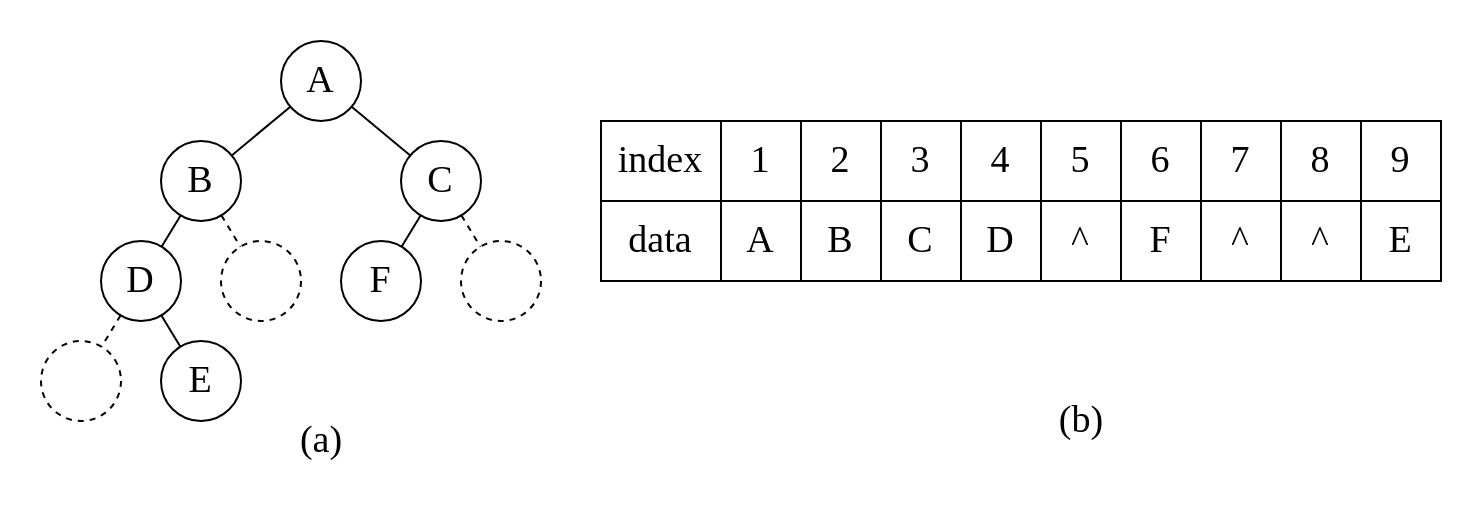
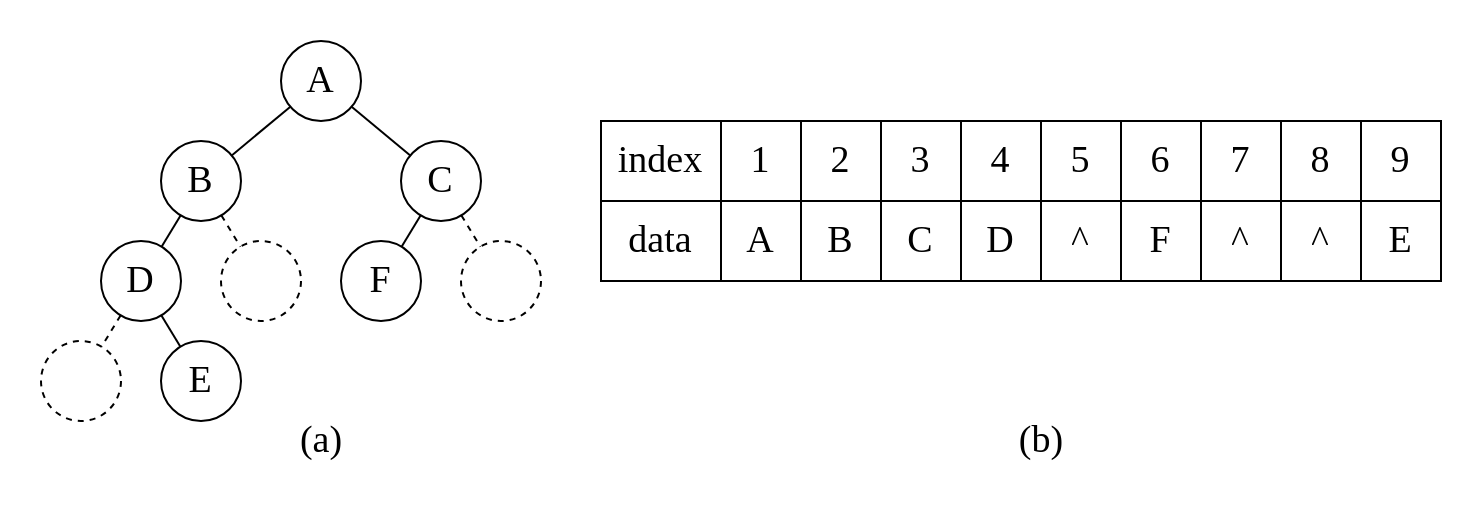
node "(b)": moved (1081, 421) -> (1041, 441)
